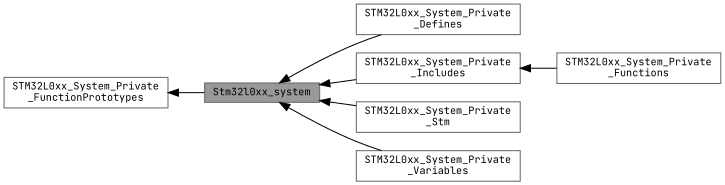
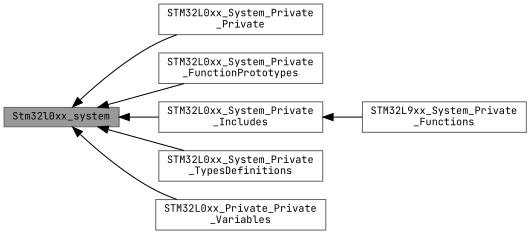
node "STM32L0xx_System_Private _Defines": label "STM32L0xx_System_Private _Defines" -> "STM32L0xx_System_Private _Private"
node "STM32L0xx_System_Private _Functions": label "STM32L0xx_System_Private _Functions" -> "STM32L9xx_System_Private _Functions"
edge "Stm32l0xx_system" -> "STM32L0xx_System_Private _FunctionPrototypes": reversed
node "STM32L0xx_System_Private _Stm": label "STM32L0xx_System_Private _Stm" -> "STM32L0xx_System_Private _TypesDefinitions"
node "STM32L0xx_System_Private _Variables": label "STM32L0xx_System_Private _Variables" -> "STM32L0xx_Private_Private _Variables"
